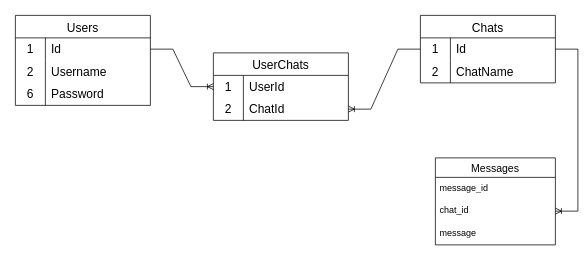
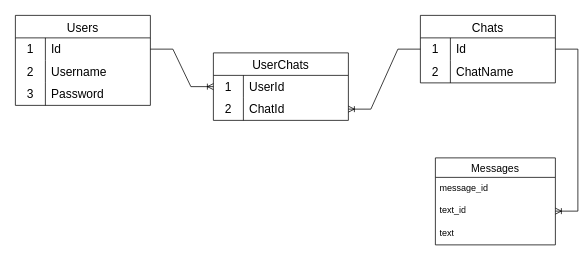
node "6": label "6" -> "3"
node "chat_id": label "chat_id" -> "text_id"
node "message": label "message" -> "text"
